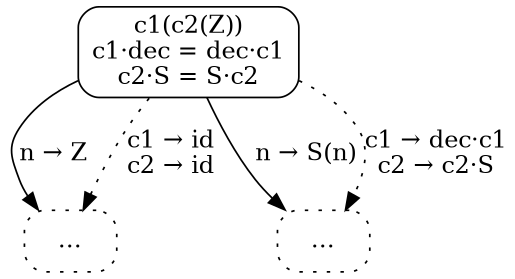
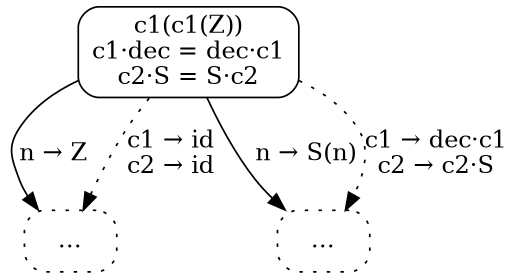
node "c1(c2(Z)) c1·dec = dec·c1 c2·S = S·c2": label "c1(c2(Z)) c1·dec = dec·c1 c2·S = S·c2" -> "c1(c1(Z)) c1·dec = dec·c1 c2·S = S·c2"
